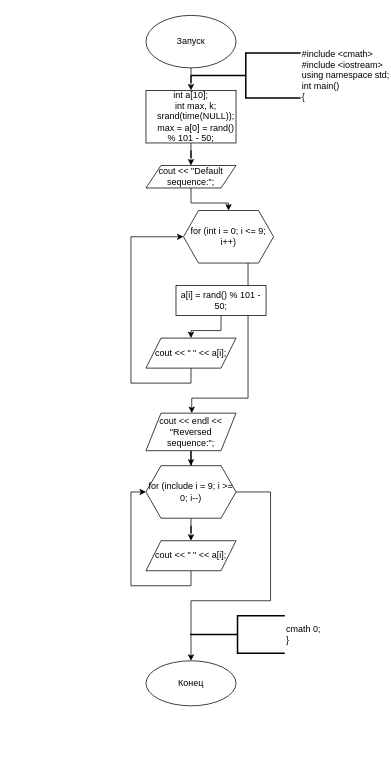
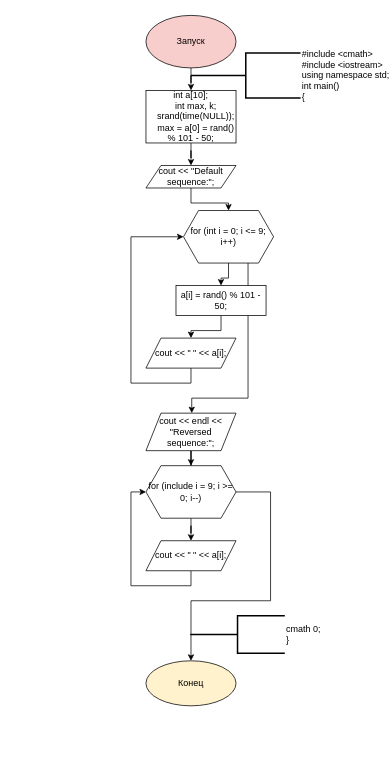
node "Запуск": fillcolor #ffffff -> #f8cecc
edge "for (int i = 0; i <= 9; i++)" -> "a[i] = rand() % 101 - 50;": added
node "Конец": fillcolor #ffffff -> #fff2cc
